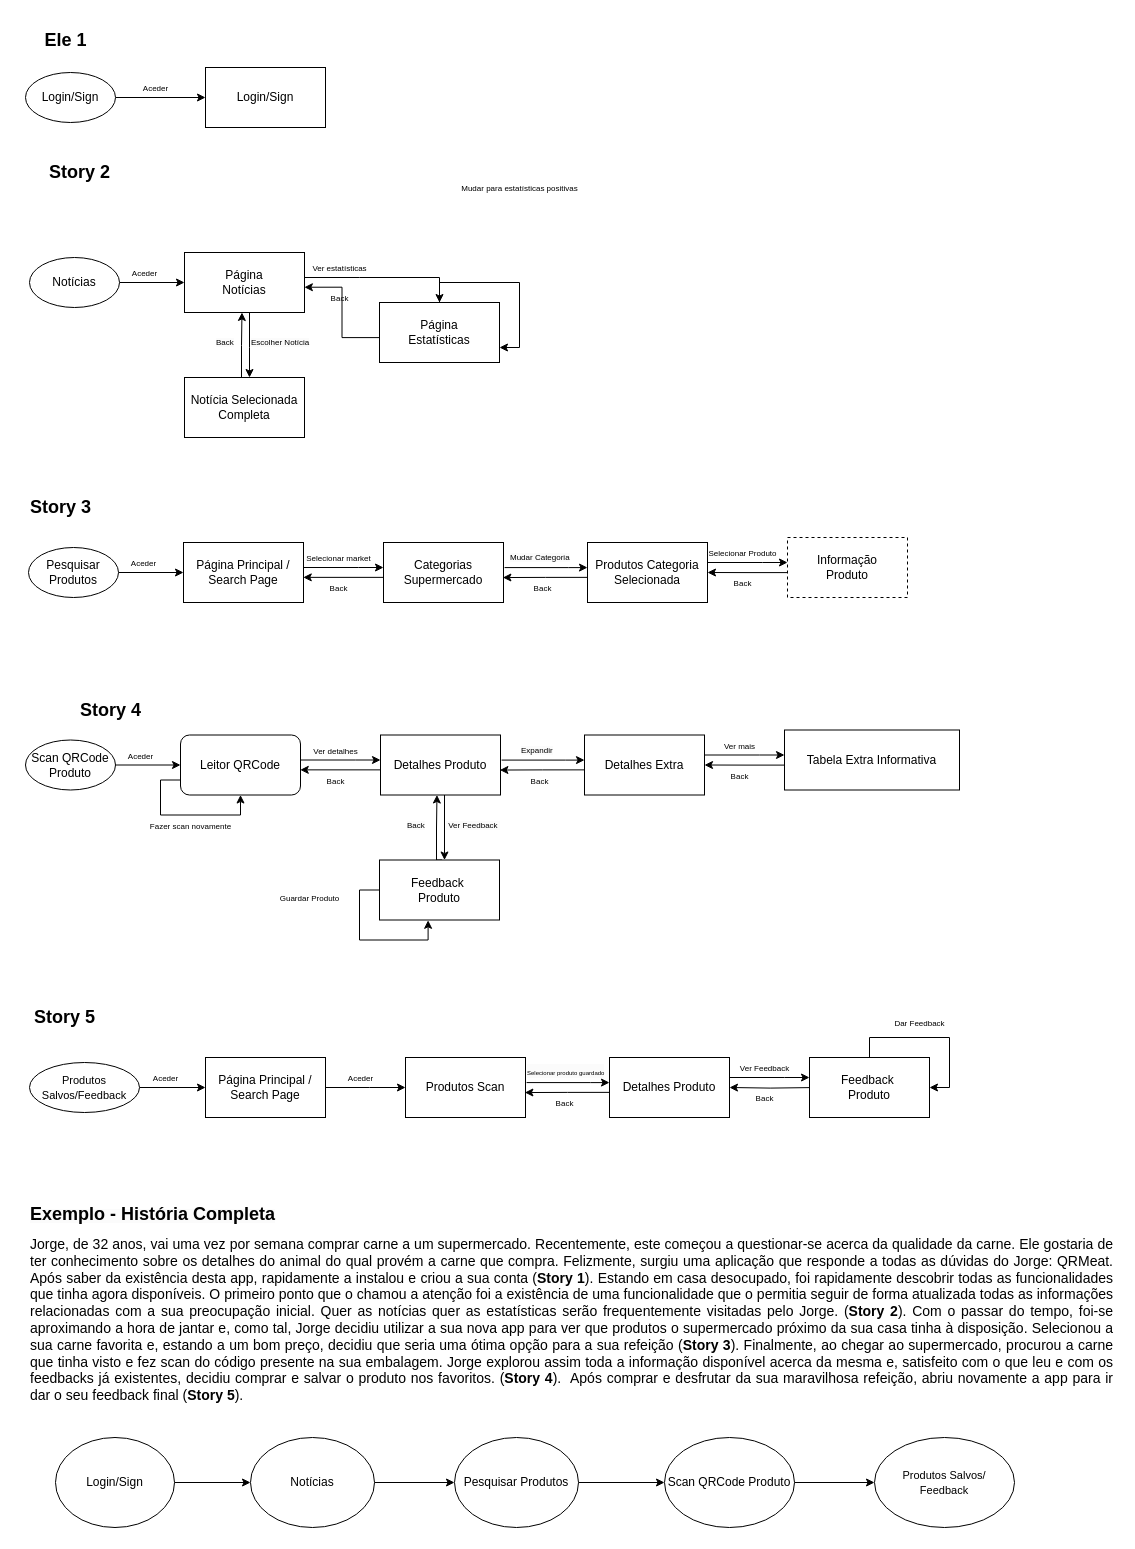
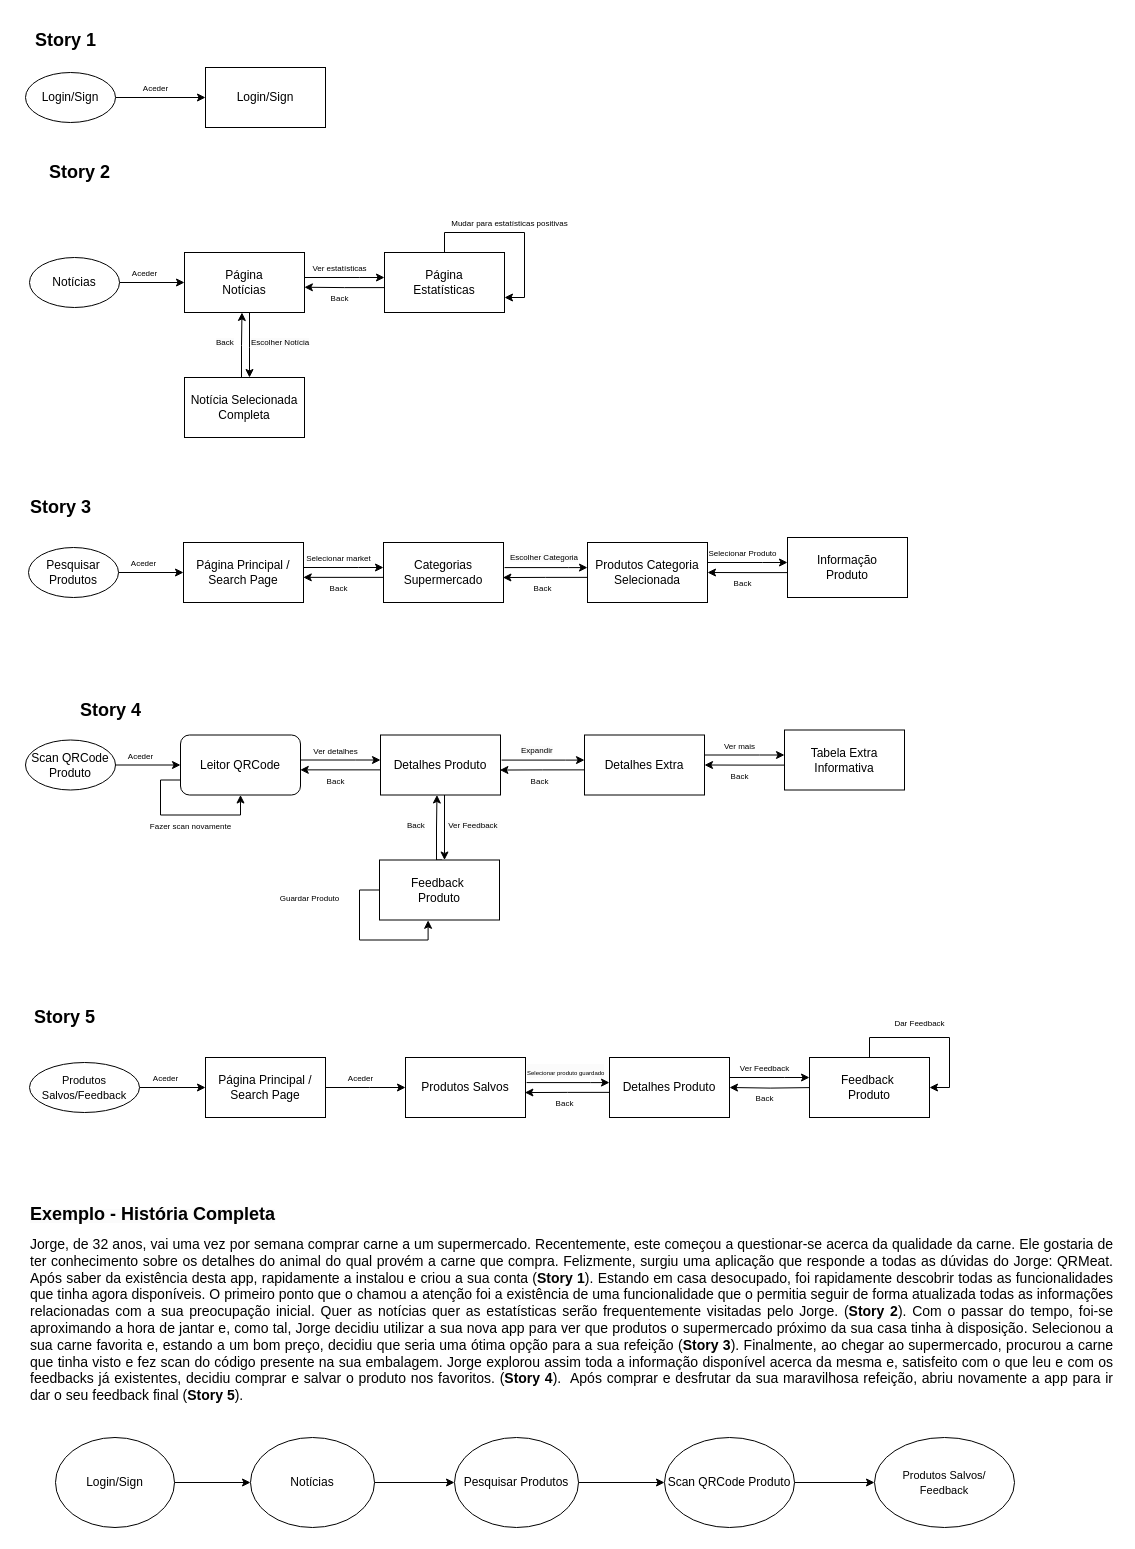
node "Ele 1": label "Ele 1" -> "Story 1"
node "Mudar para estatísticas positivas": moved (520, 188) -> (510, 223)
node "Página Estatísticas": moved (440, 333) -> (445, 283)
node "Mudar Categoria": label "Mudar Categoria" -> "Escolher Categoria"
node "Informação Produto": style dashed -> solid
node "Tabela Extra Informativa": size 175x60 -> 120x60
node "Produtos Scan": label "Produtos Scan" -> "Produtos Salvos"
